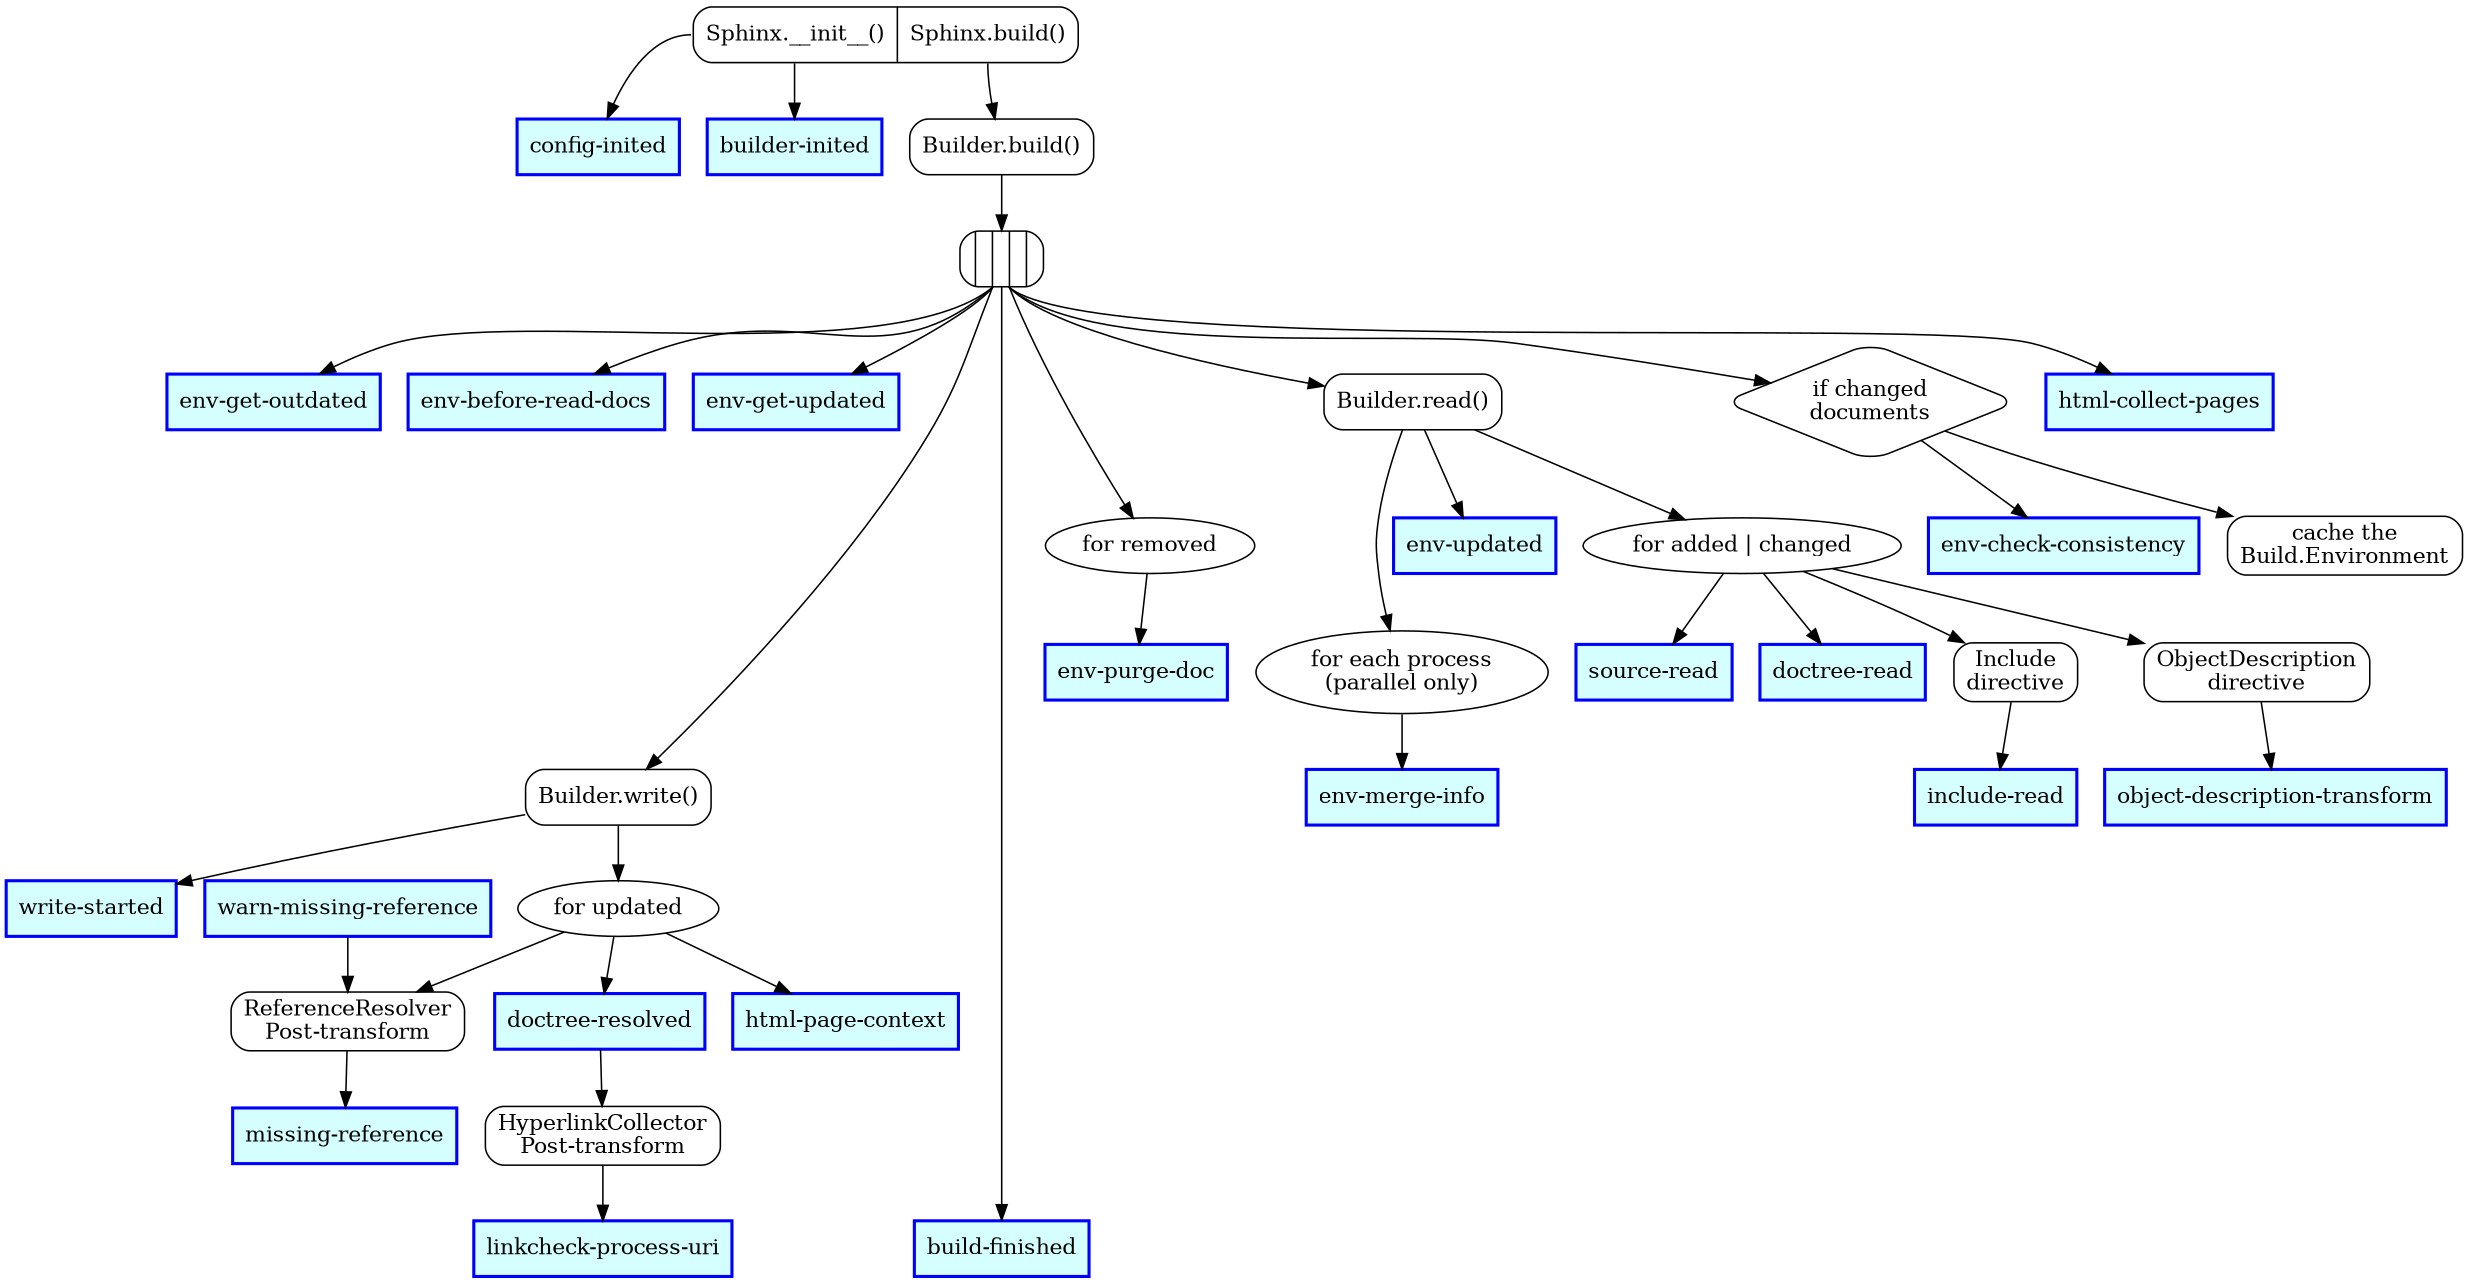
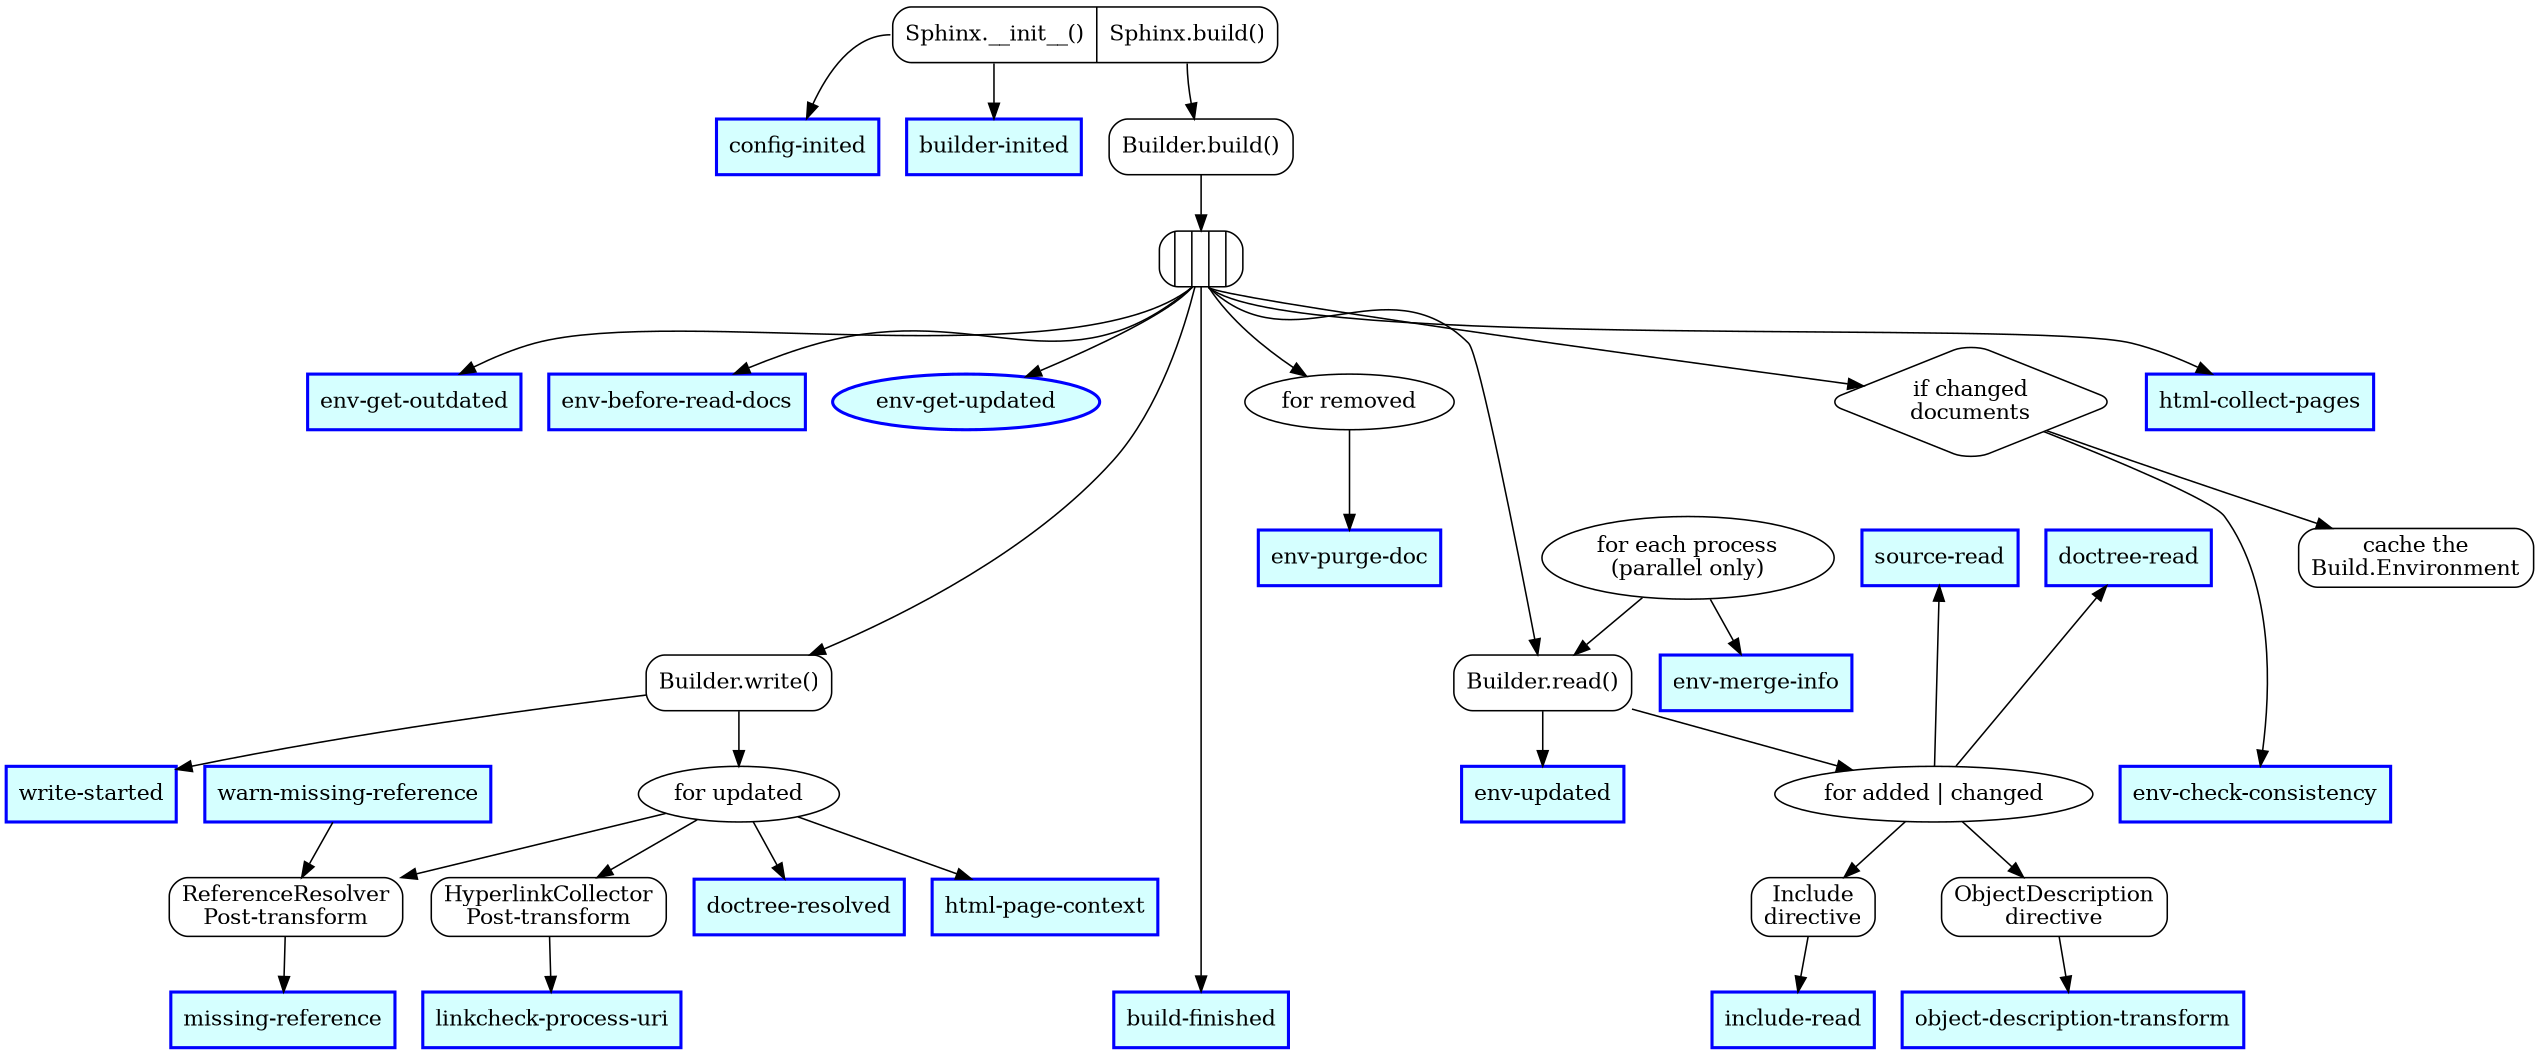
node "env-get-updated": shape box -> ellipse
edge "Builder.read()" -> "for each process (parallel only)": reversed
edge "doctree-resolved" -> "HyperlinkCollector Post-transform": now "for updated" -> "HyperlinkCollector Post-transform"
